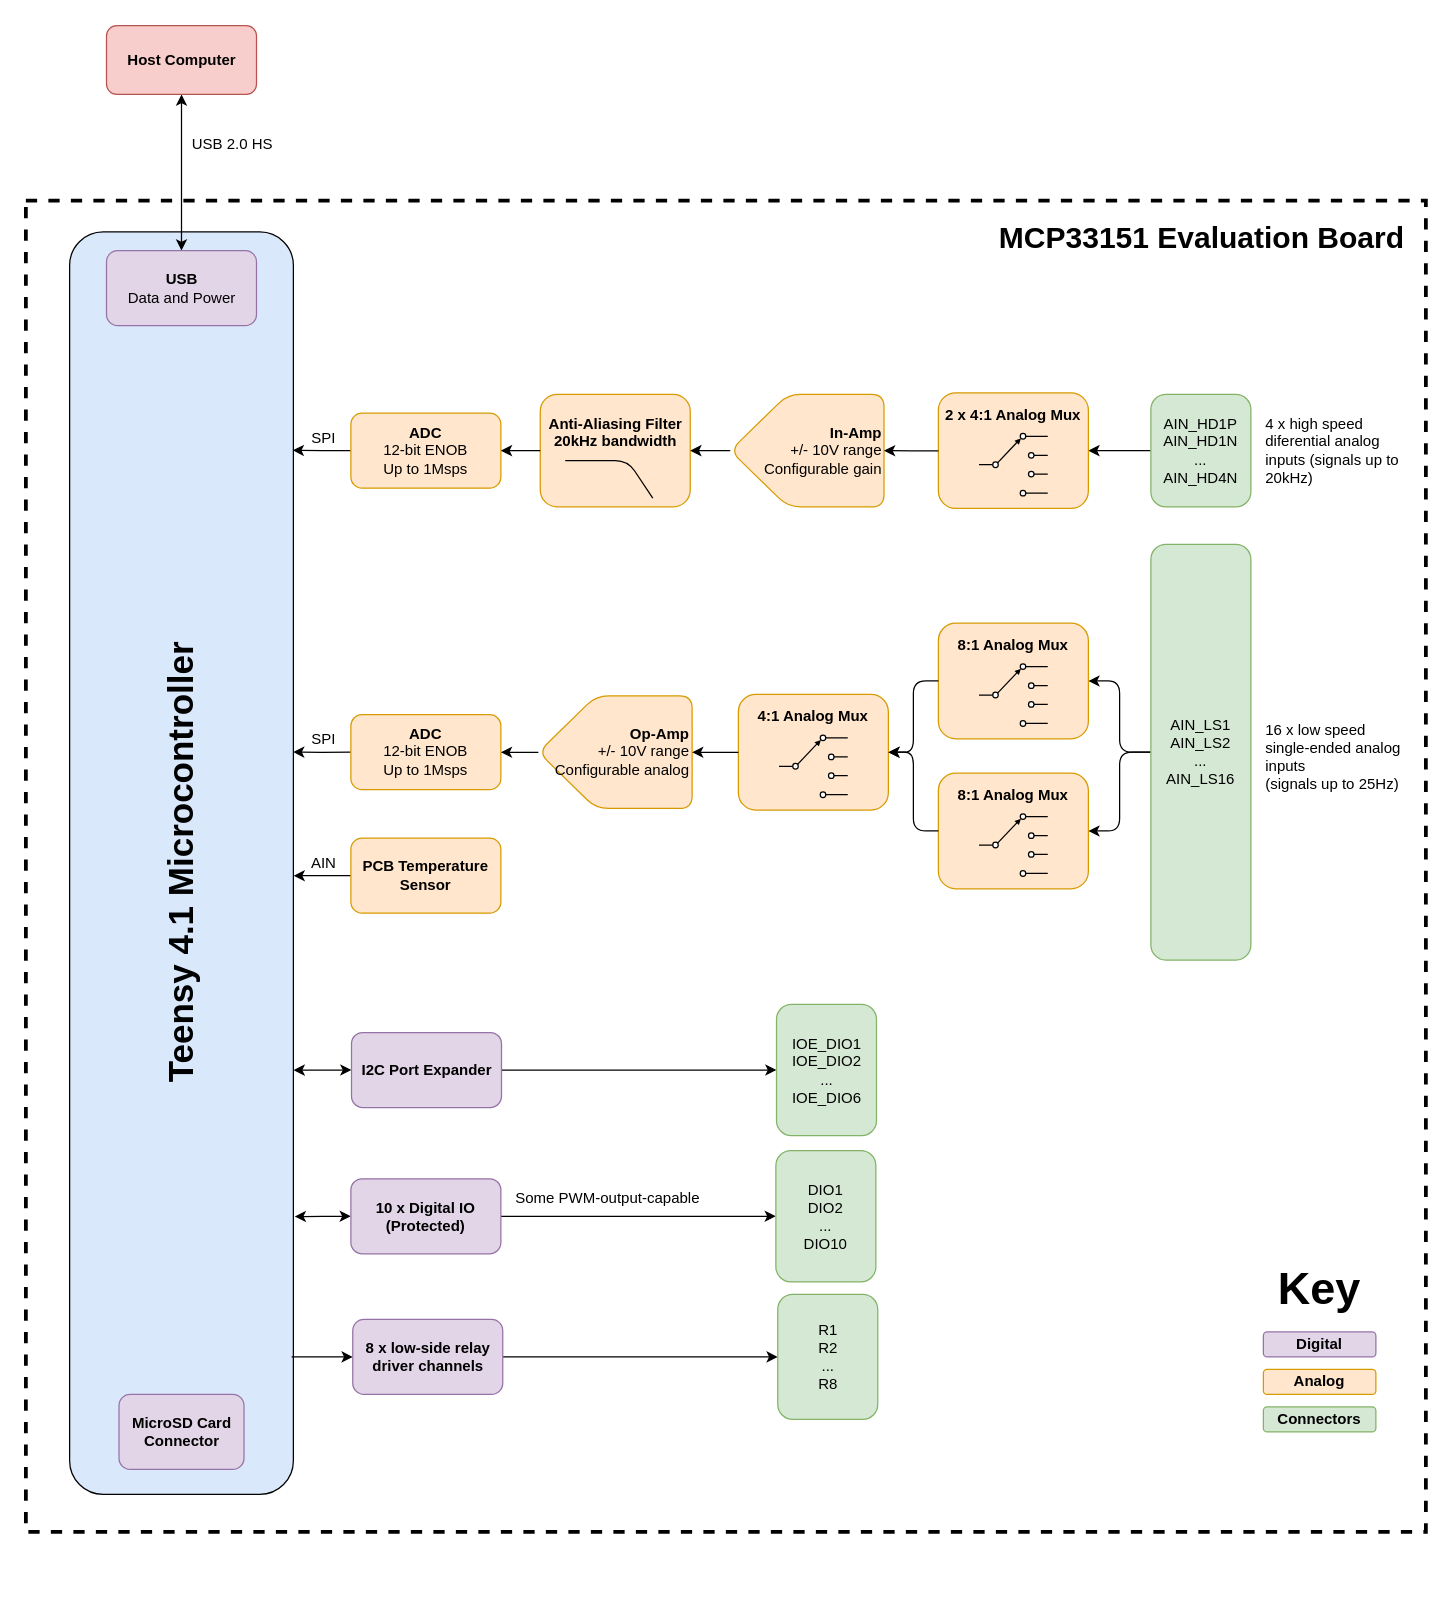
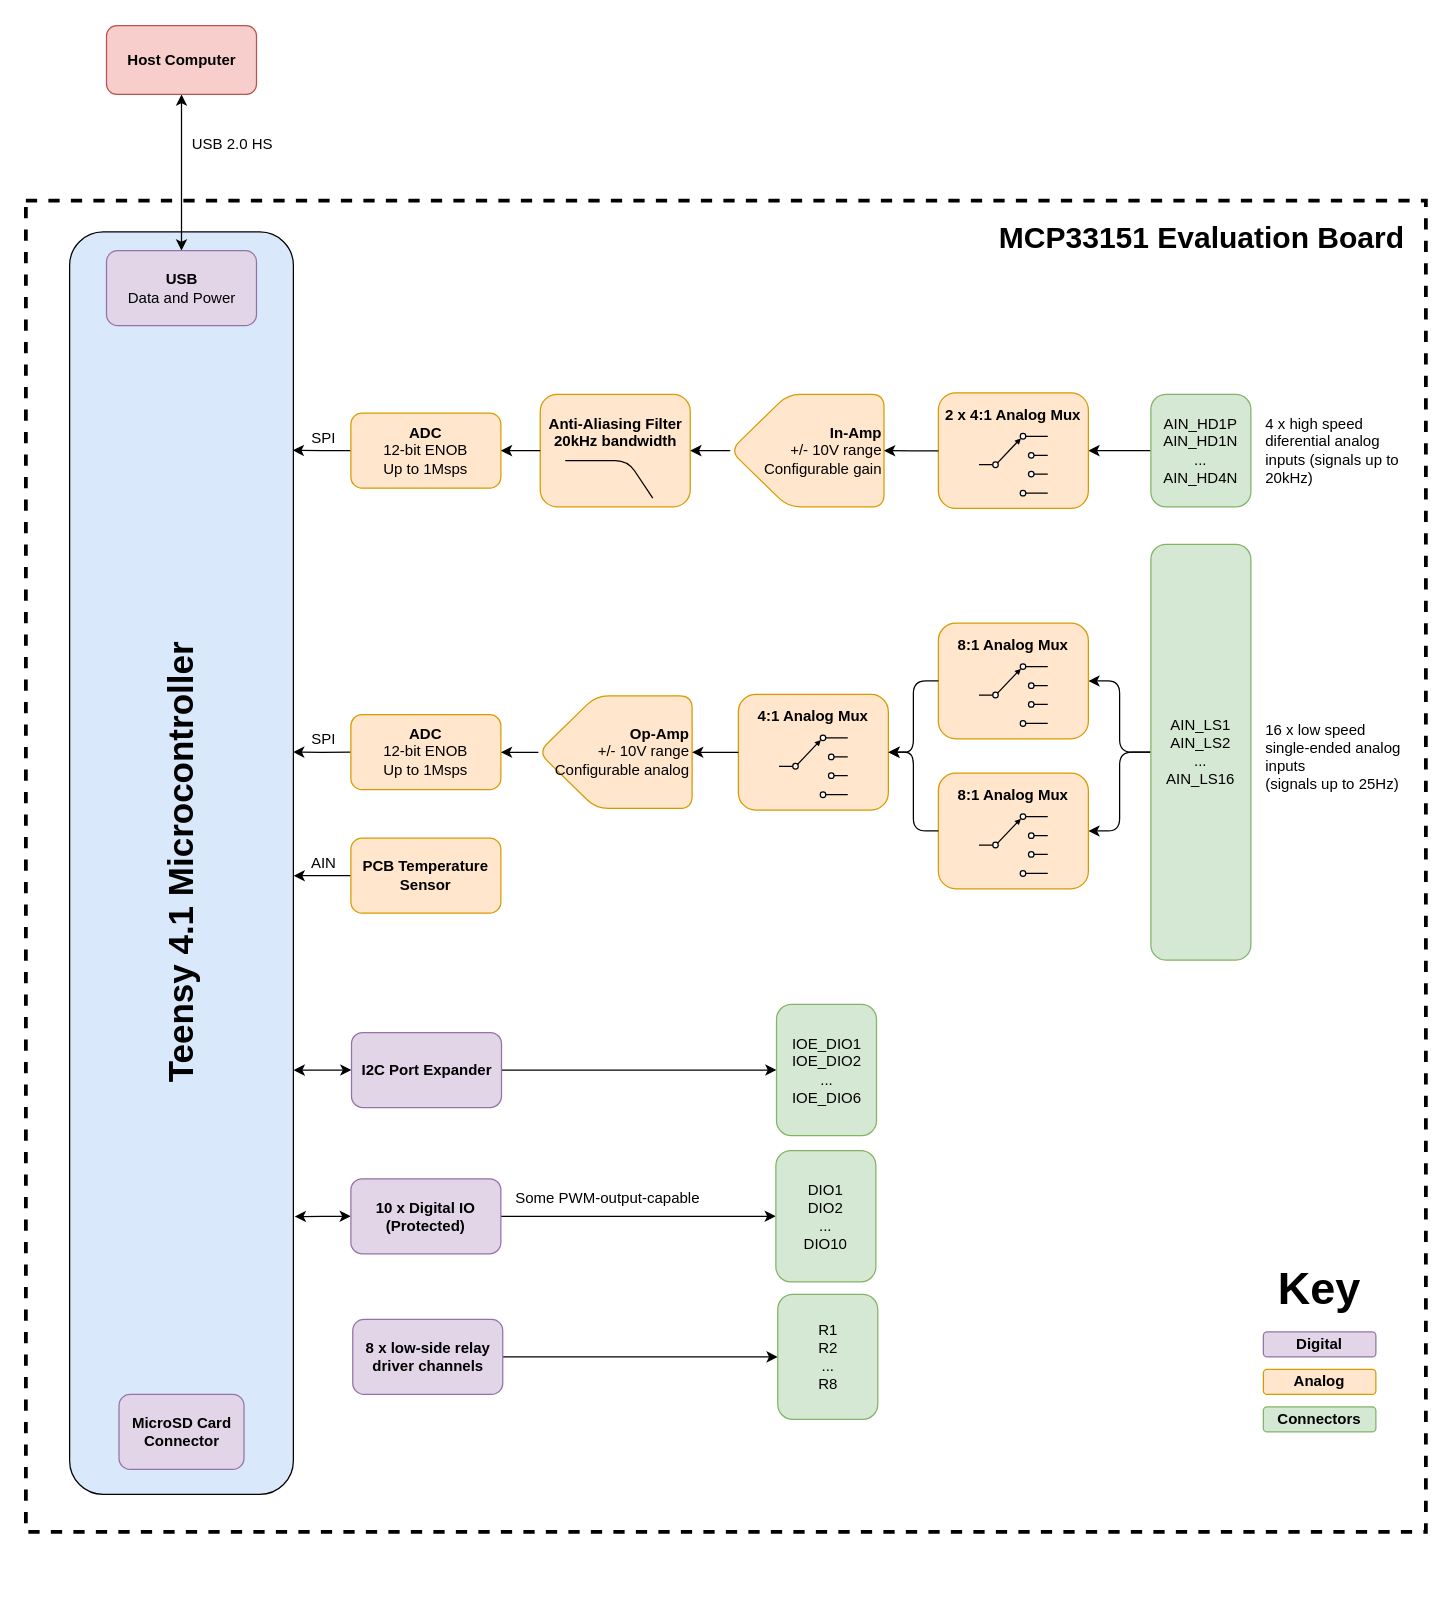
edge "Teensy 4.1 Microcontroller" -> "8 x low-side relay driver channels": removed
